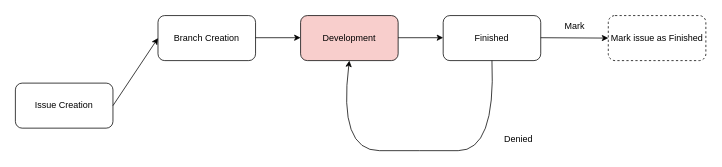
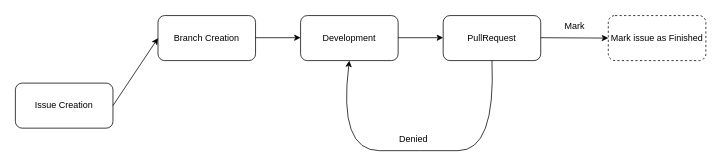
node "Development": fillcolor #f8cecc -> #ffffff
node "Finished": label "Finished" -> "PullRequest"
node "Denied": moved (518, 139) -> (413, 139)
